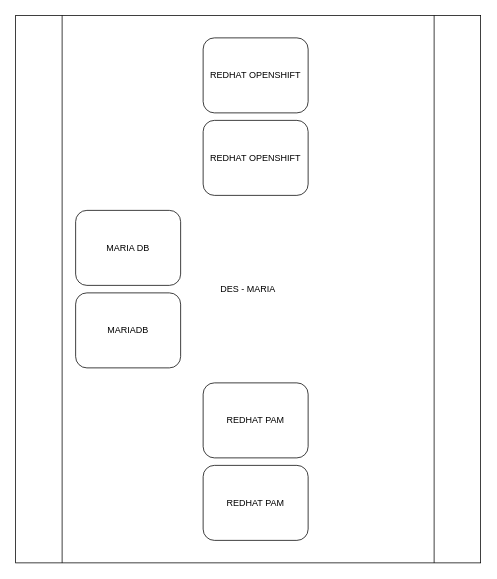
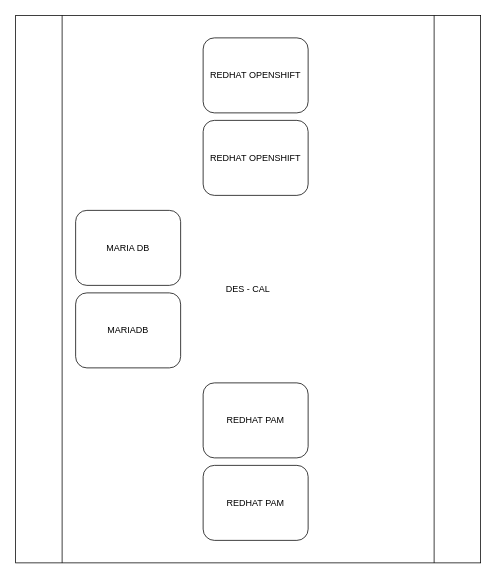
node "DES - MARIA": label "DES - MARIA" -> "DES - CAL"
